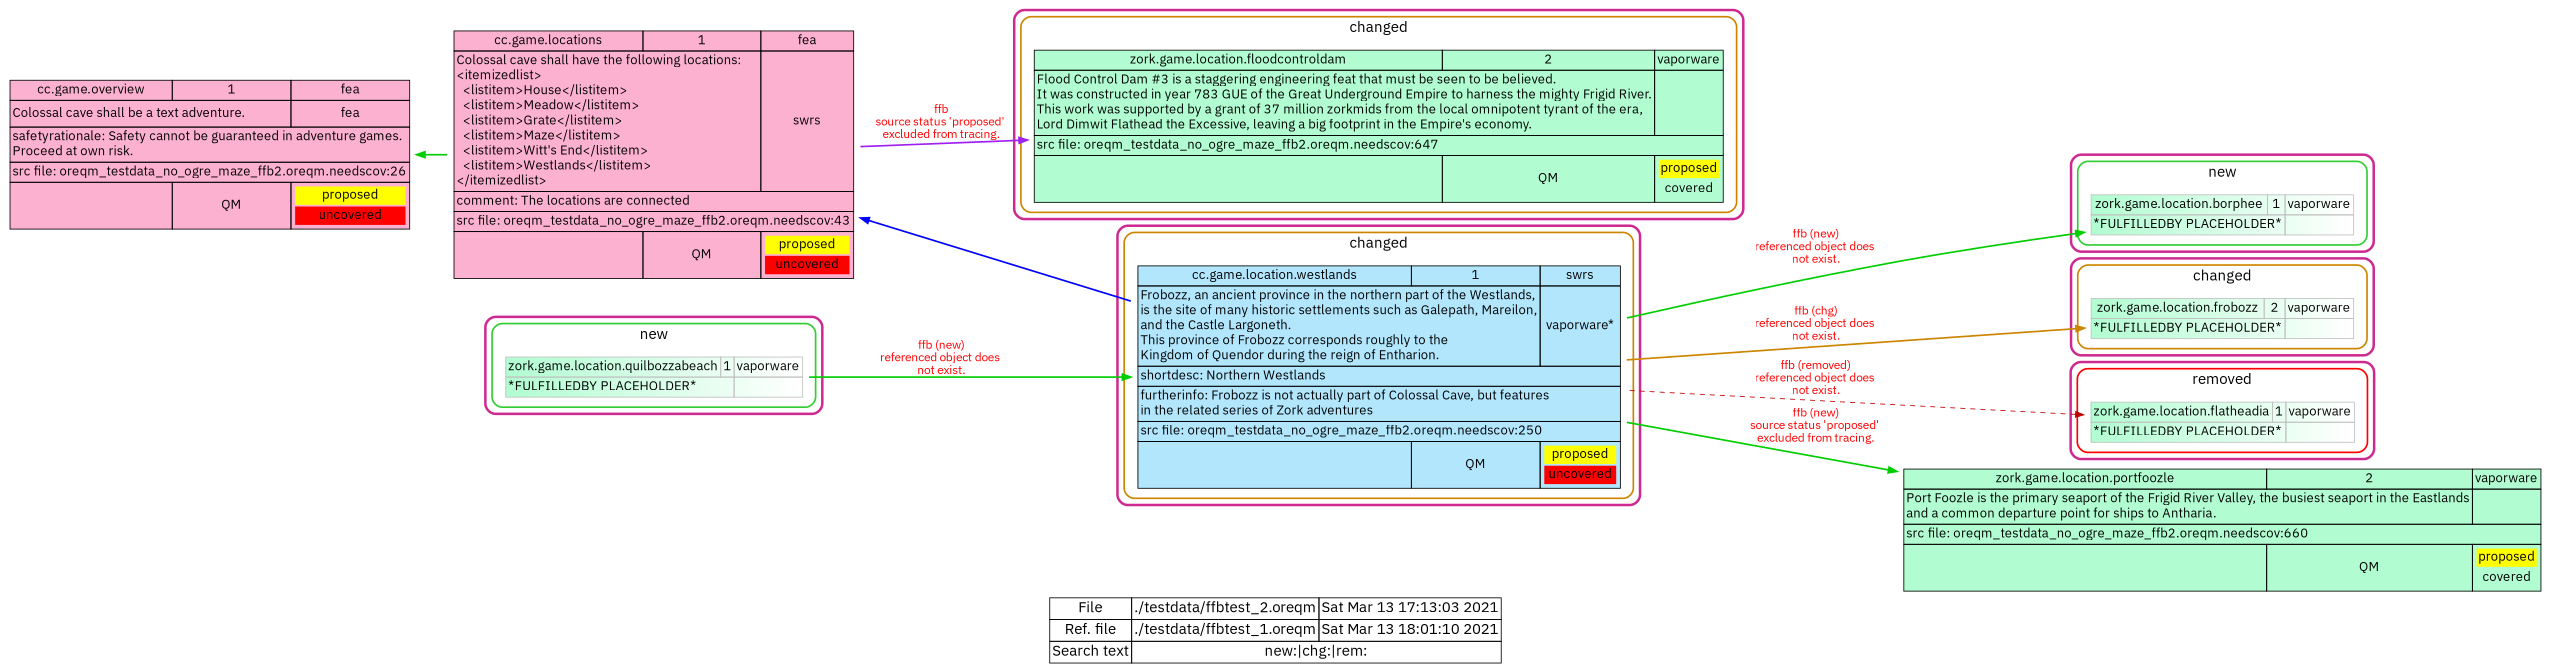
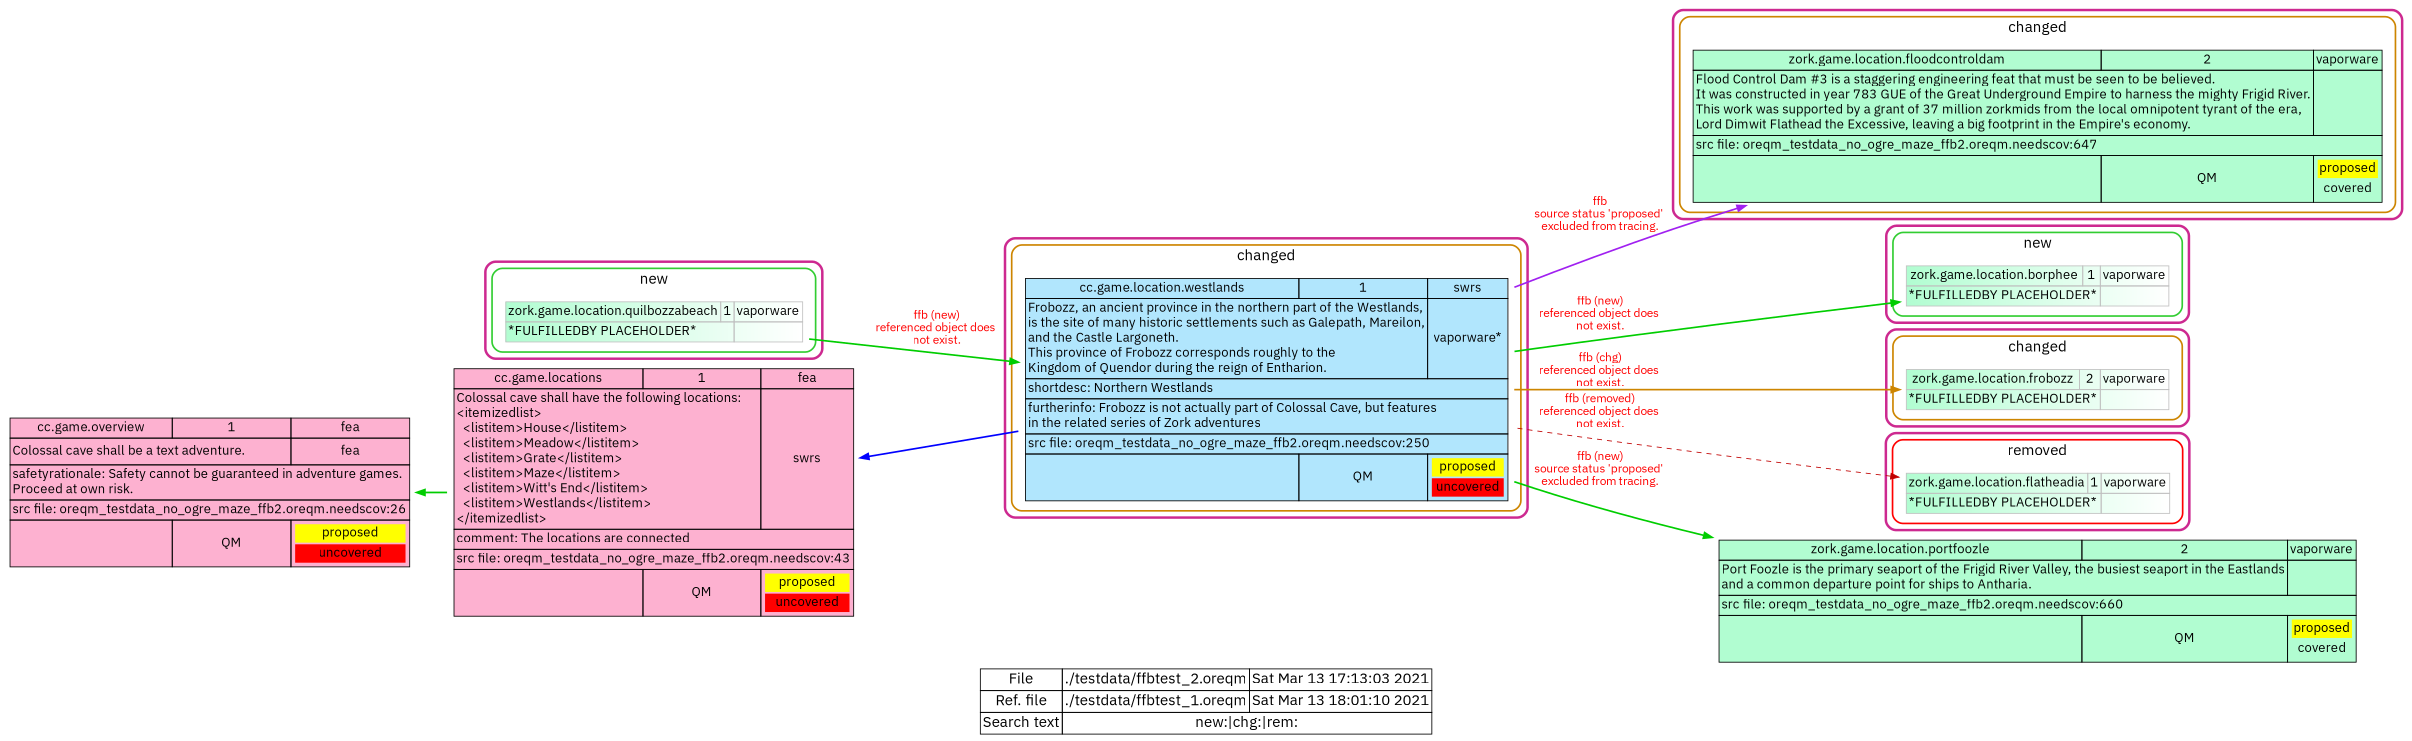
edge "cc.game.locations" -> "zork.game.location.floodcontroldam": now "cc.game.location.westlands" -> "zork.game.location.floodcontroldam"
